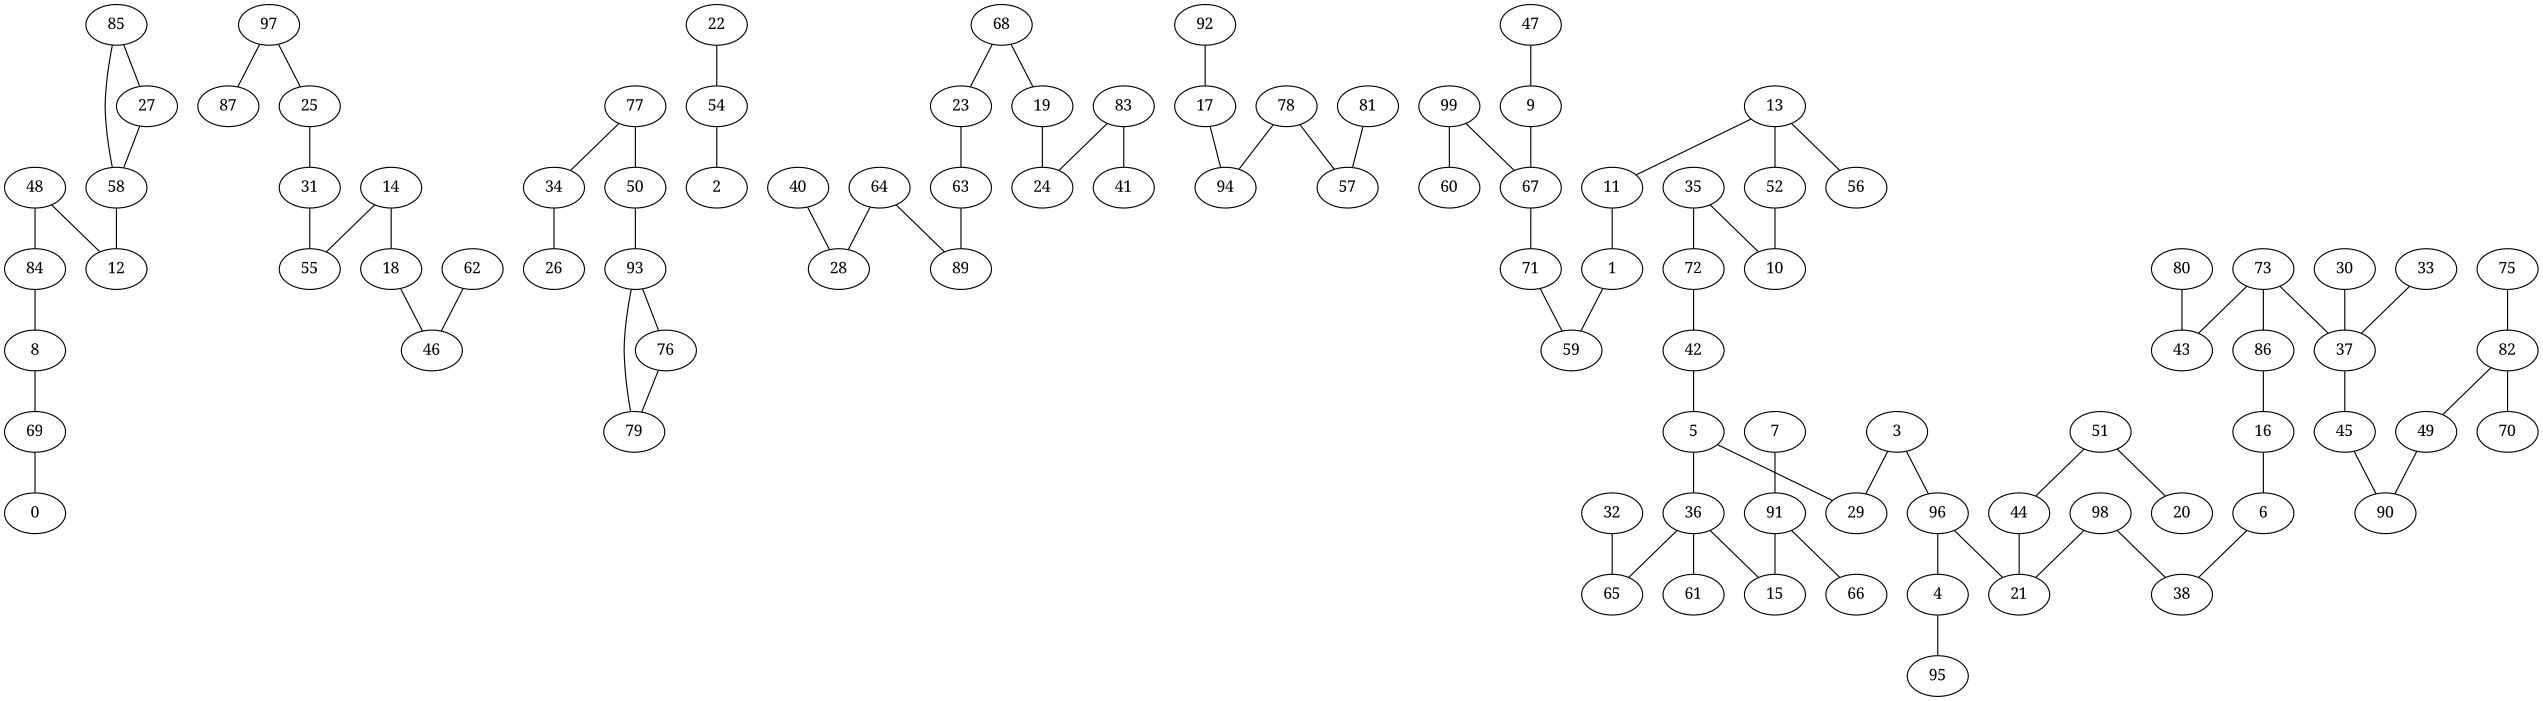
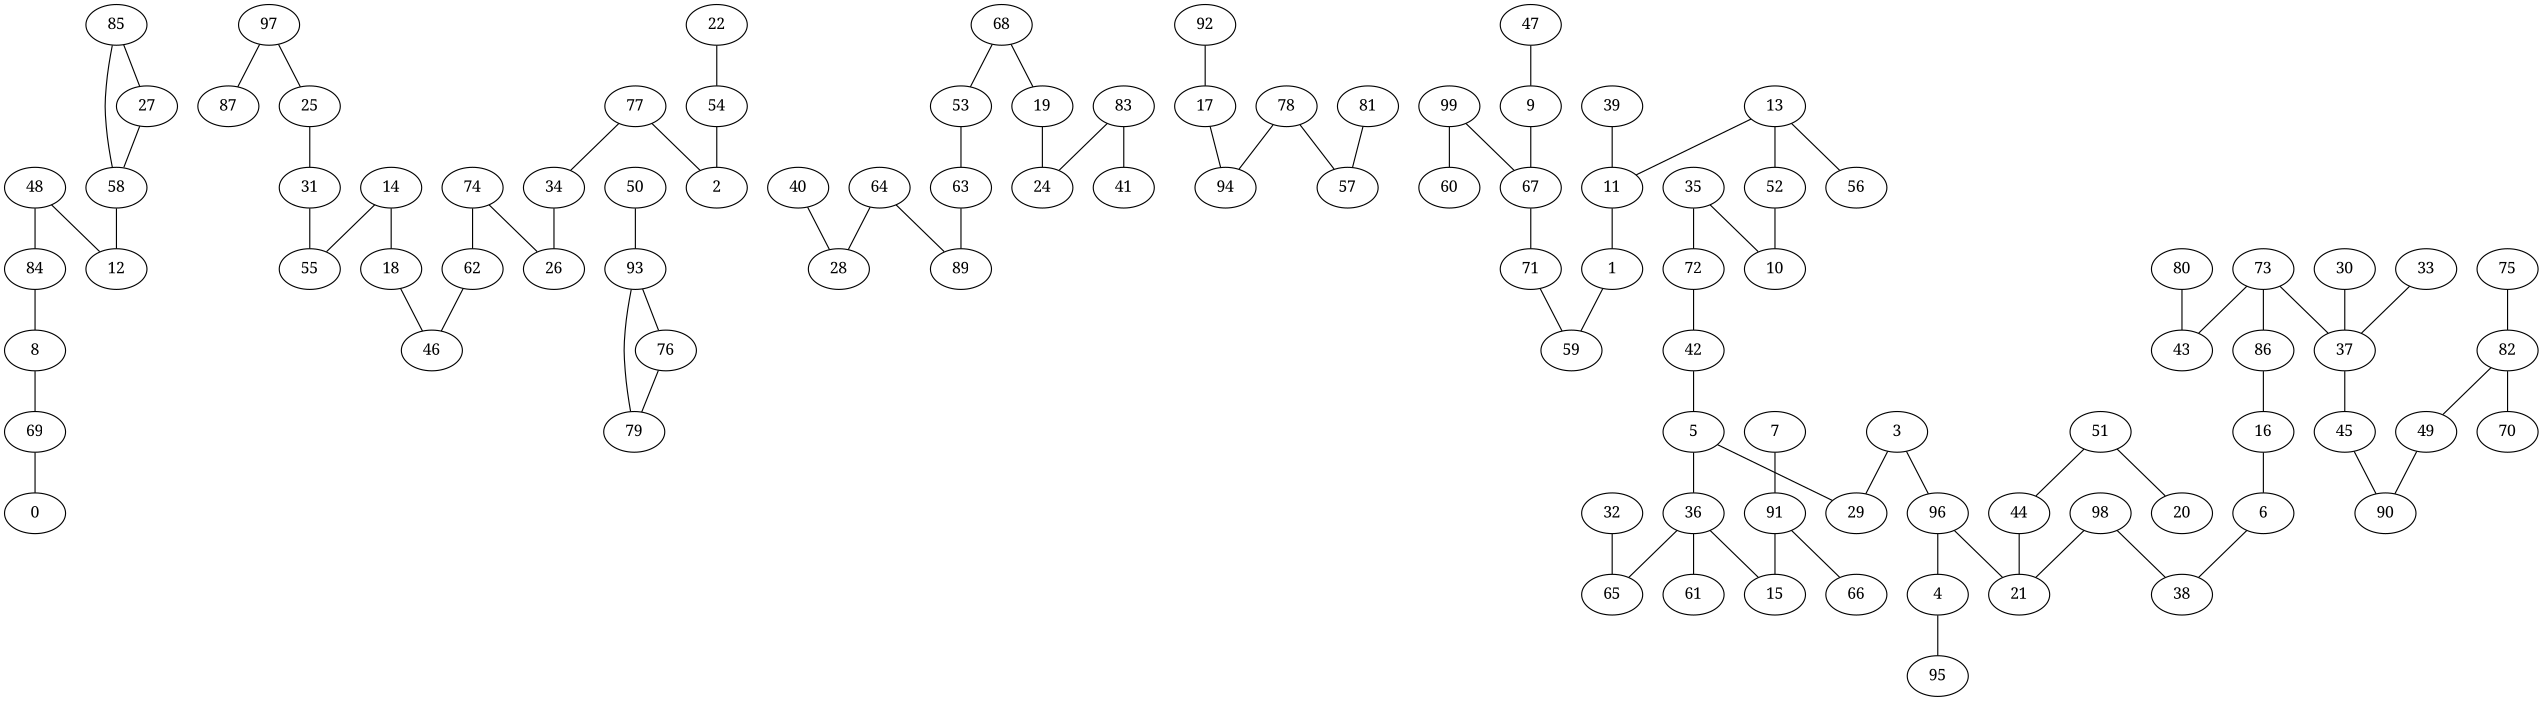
node "23": label "23" -> "53"
node "39": added
edge "77" -- "50": now "77" -- "2"
node "74": added
